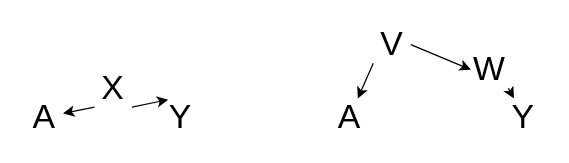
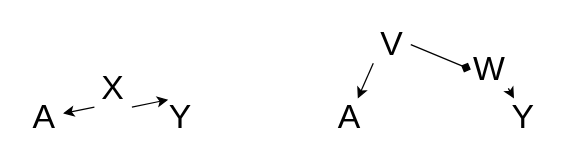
edge "V" -> "W": arrowhead classic -> diamond
